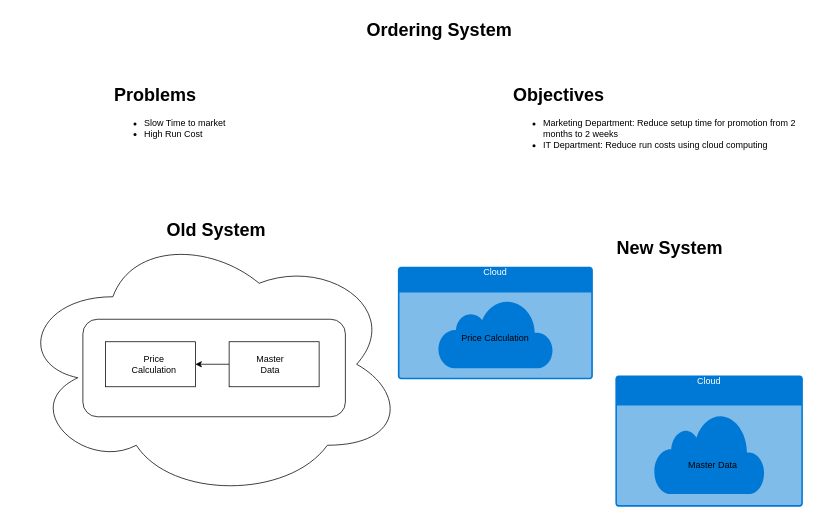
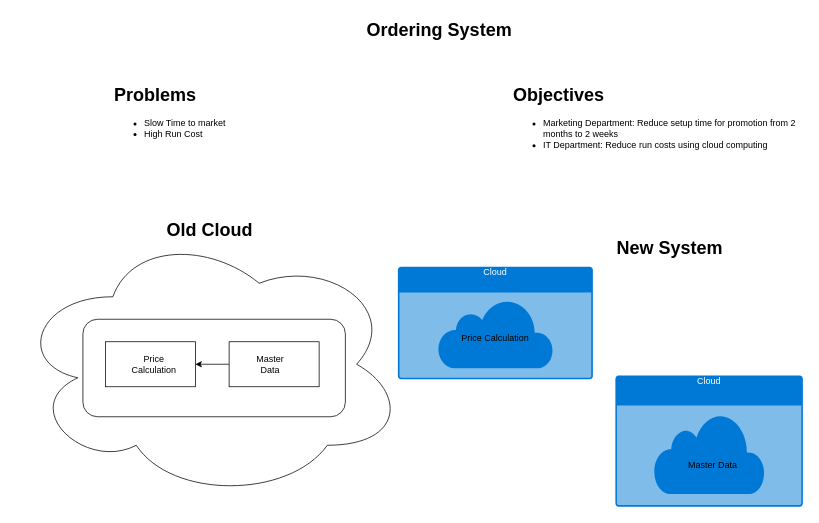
node "Old System": label "Old System" -> "Old Cloud"
